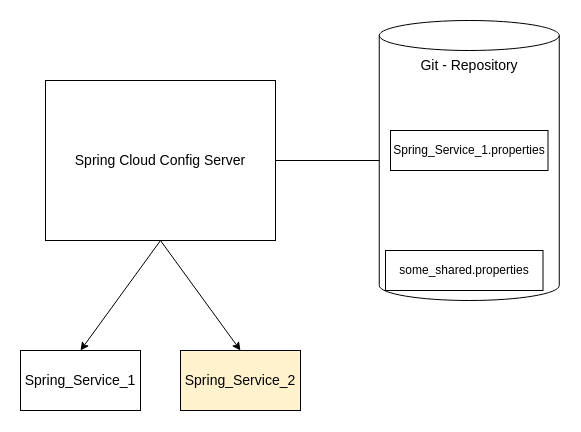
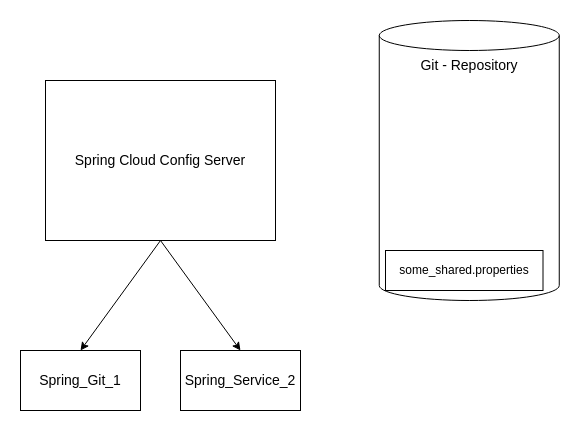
node "Spring_Service_1.properties": removed
edge "Spring Cloud Config Server" -- "Git - Repository": removed
node "Spring_Service_1": label "Spring_Service_1" -> "Spring_Git_1"
node "Spring_Service_2": fillcolor #fff2cc -> #ffffff
